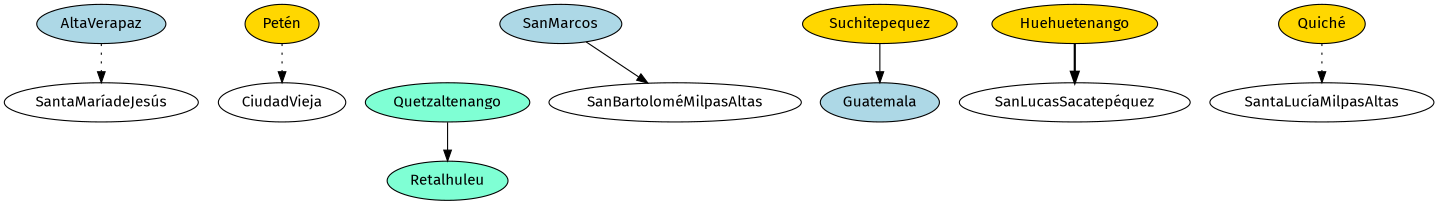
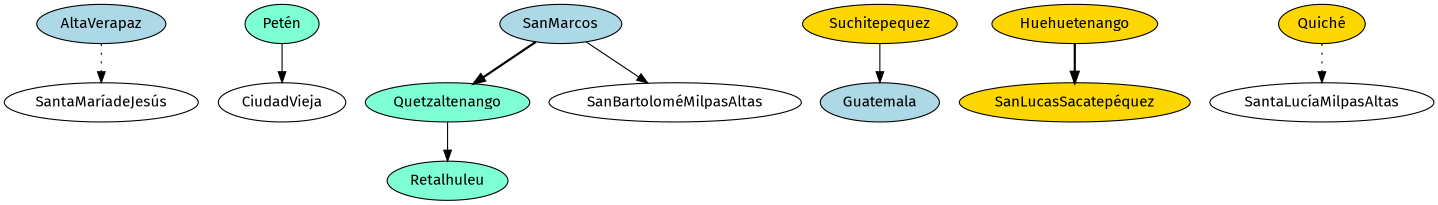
node "Petén": fillcolor gold -> aquamarine
edge "Petén" -> "CiudadVieja": style dotted -> solid
edge "SanMarcos" -> "Quetzaltenango": added
node "SanLucasSacatepéquez": fillcolor white -> gold
